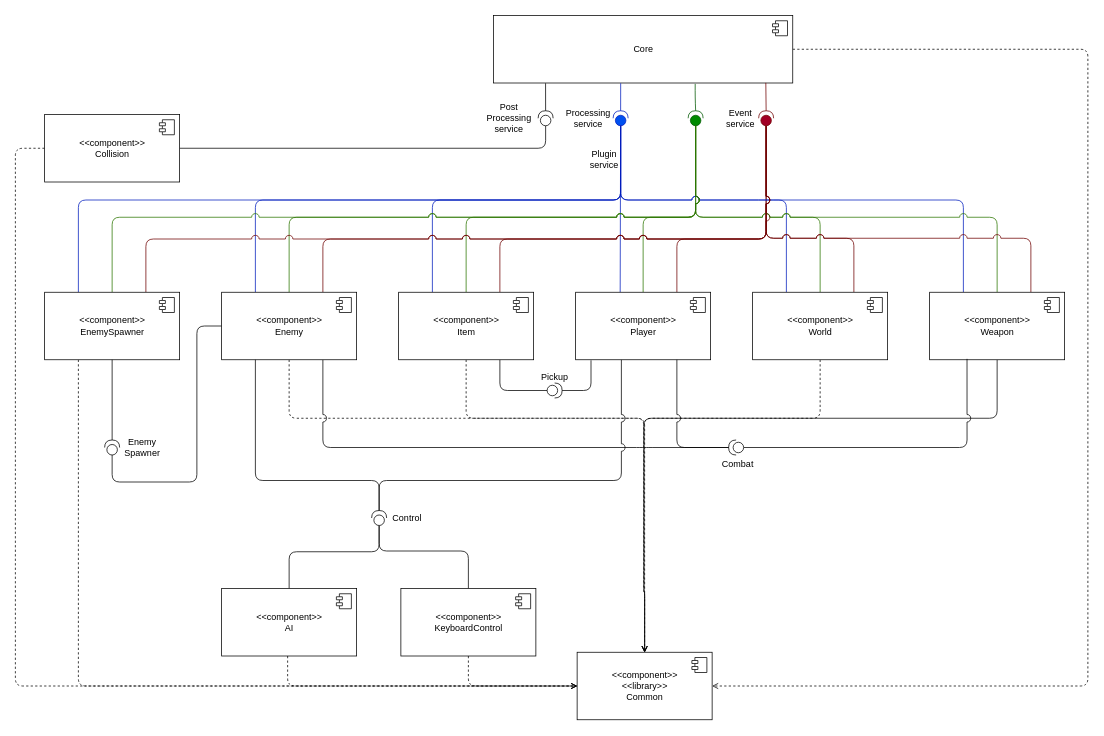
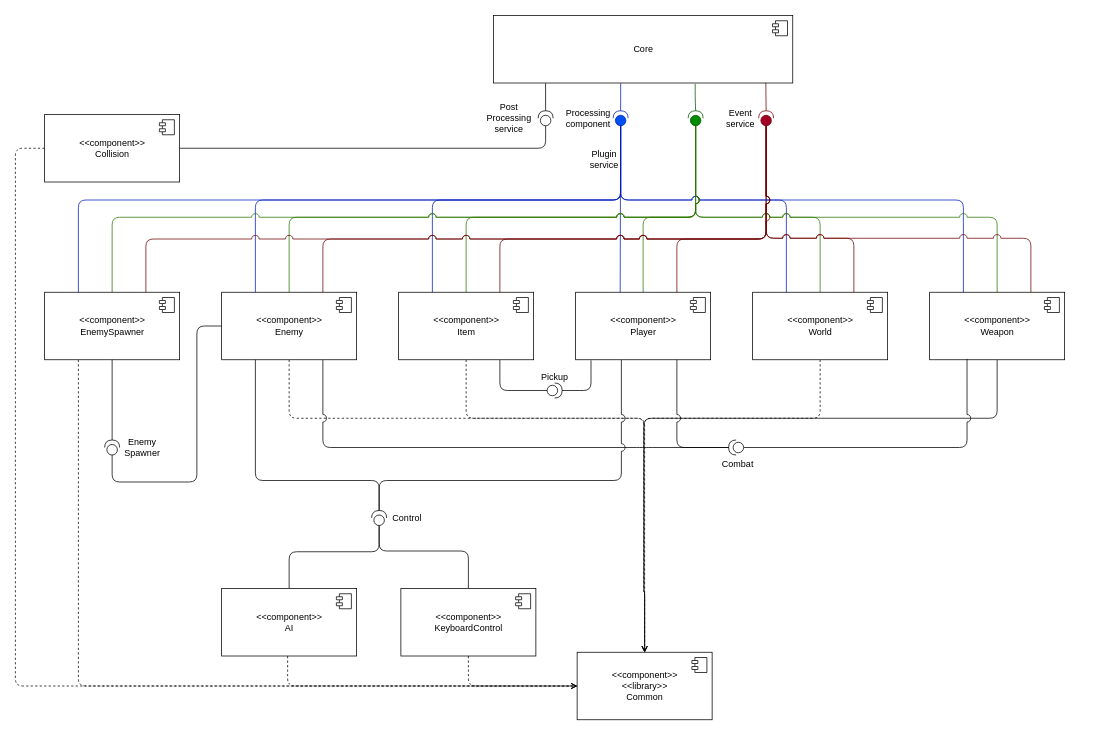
node "Processing service": label "Processing service" -> "Processing component"
edge "Core" -> "<<component>> <<library>> Common": removed
